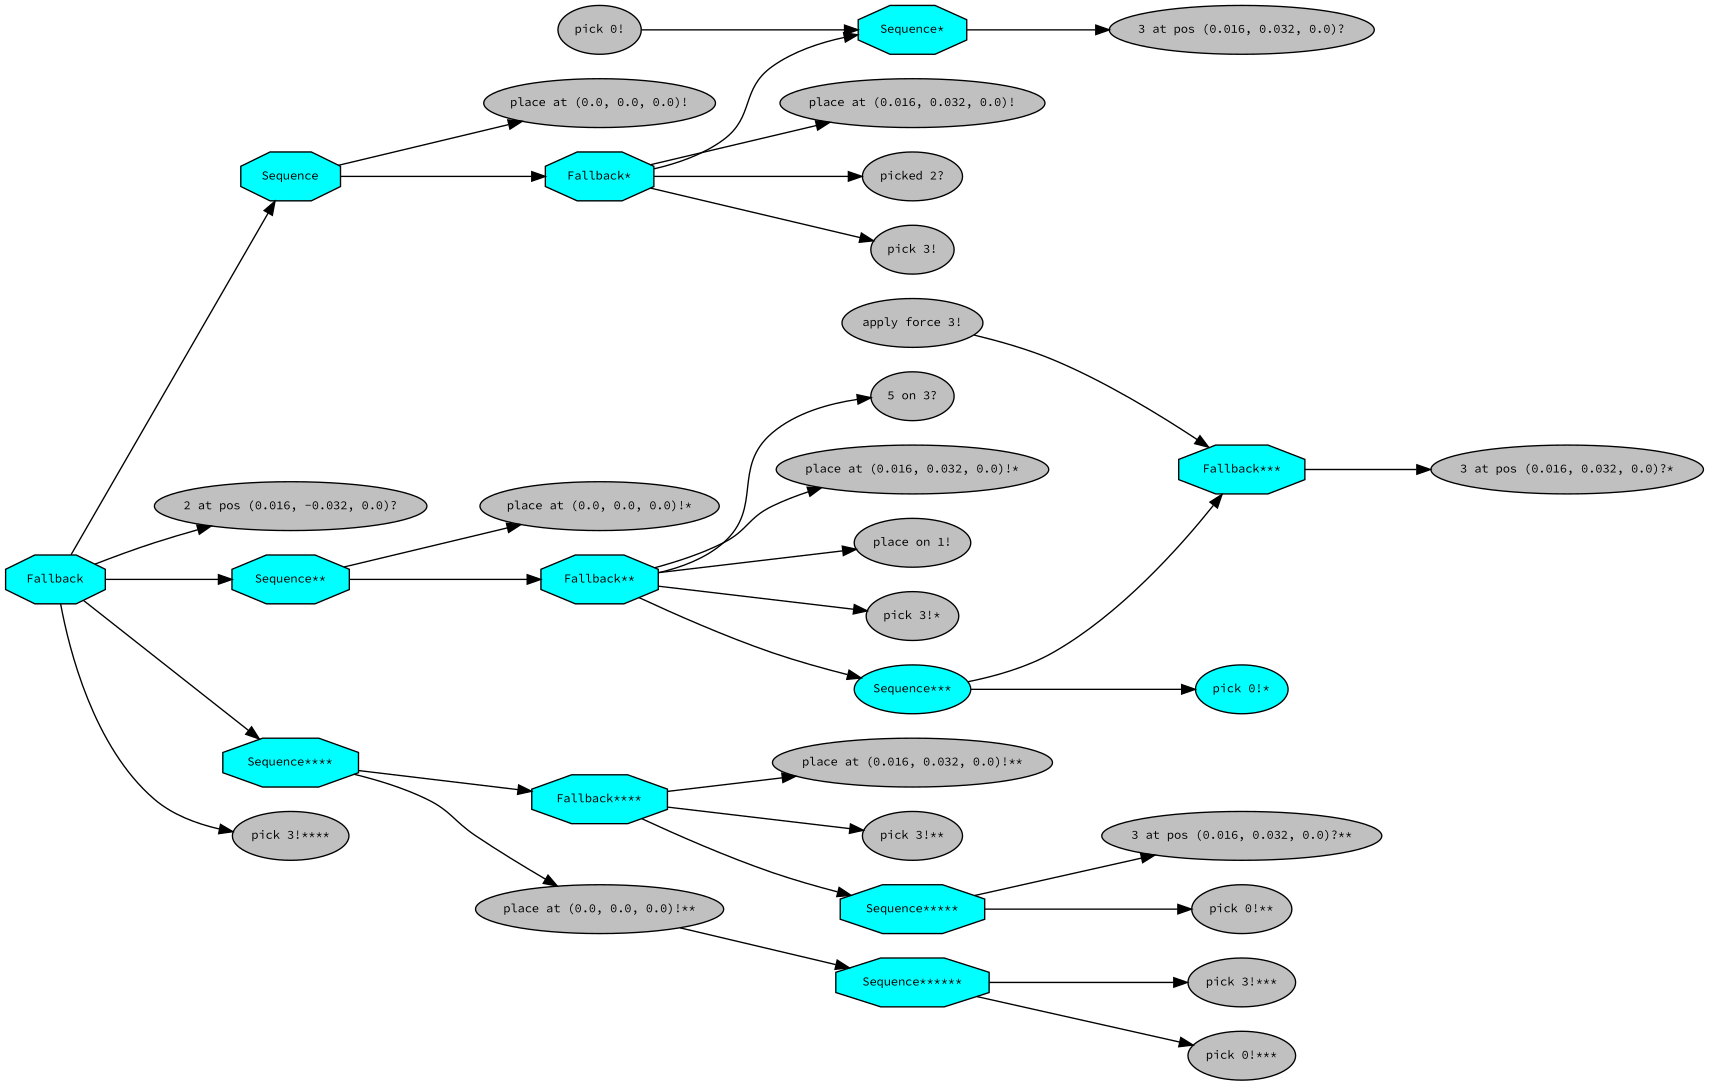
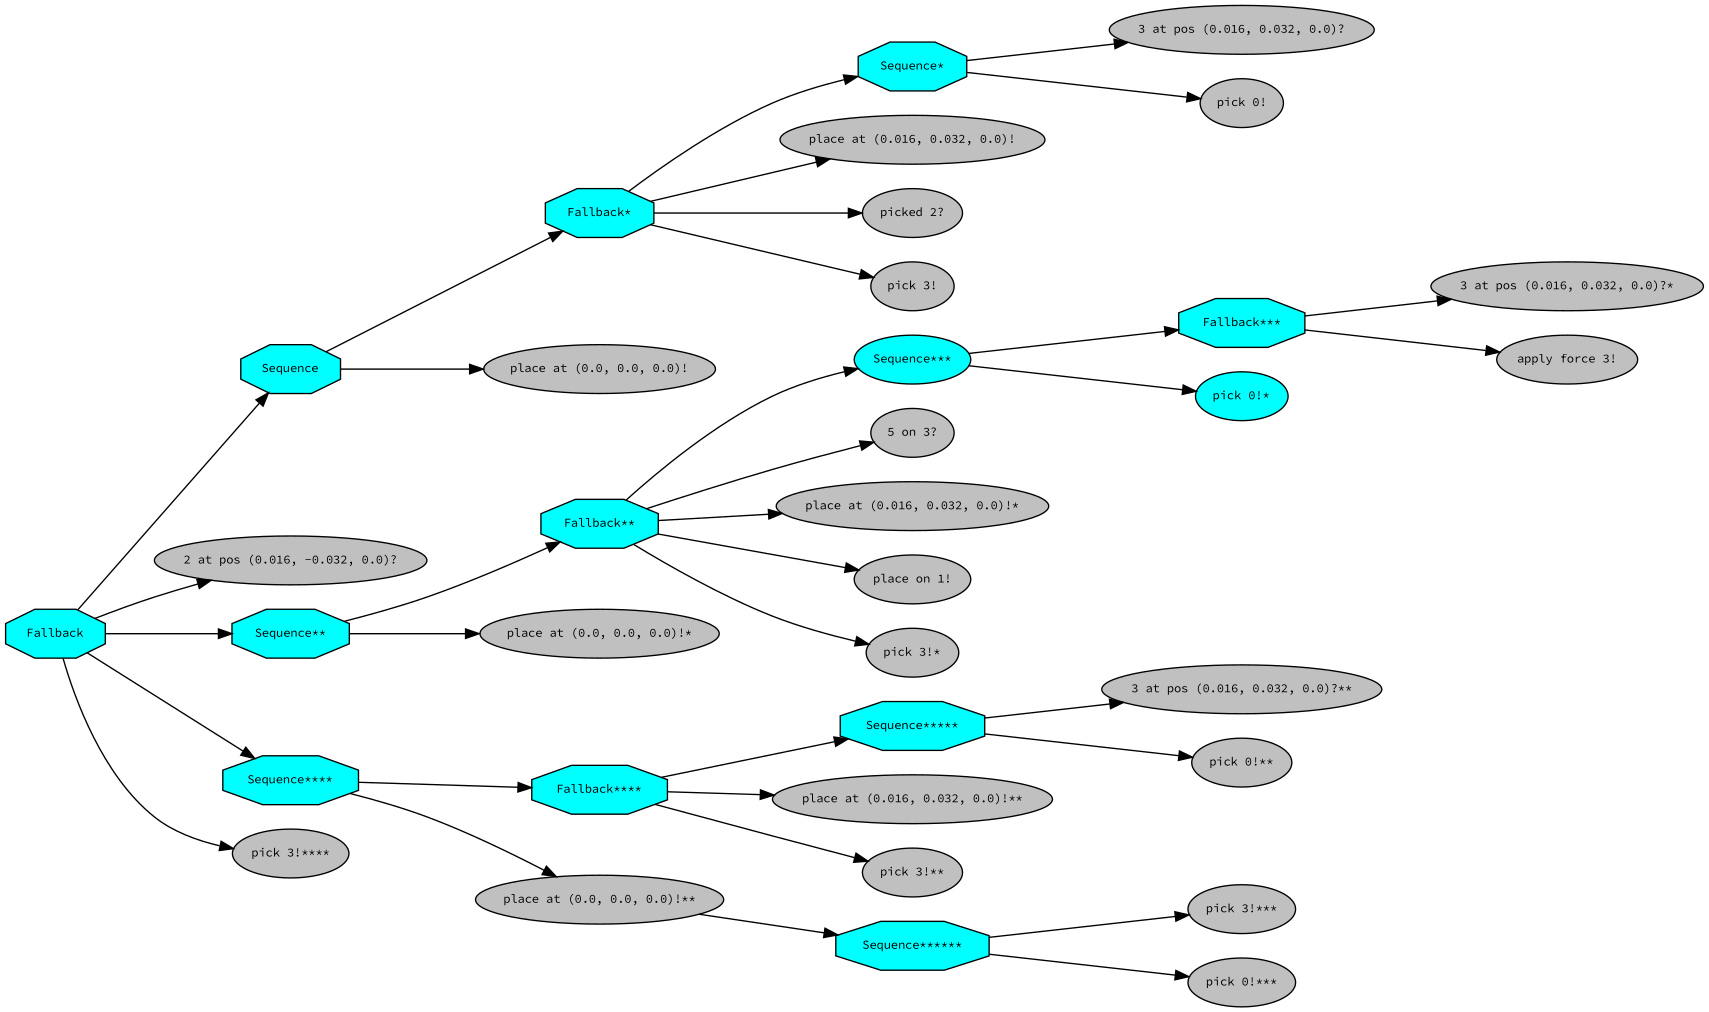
edge "pick 0!" -> "Sequence*": reversed
edge "apply force 3!" -> "Fallback***": reversed
